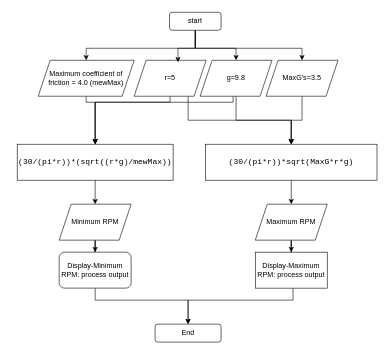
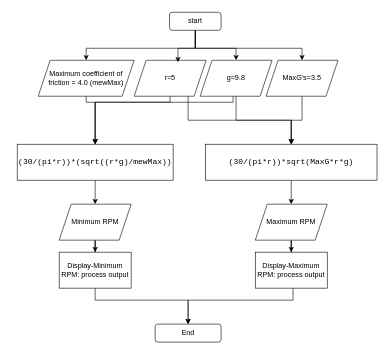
node "Display-Minimum RPM: process output": shape rounded rectangle -> rectangle
